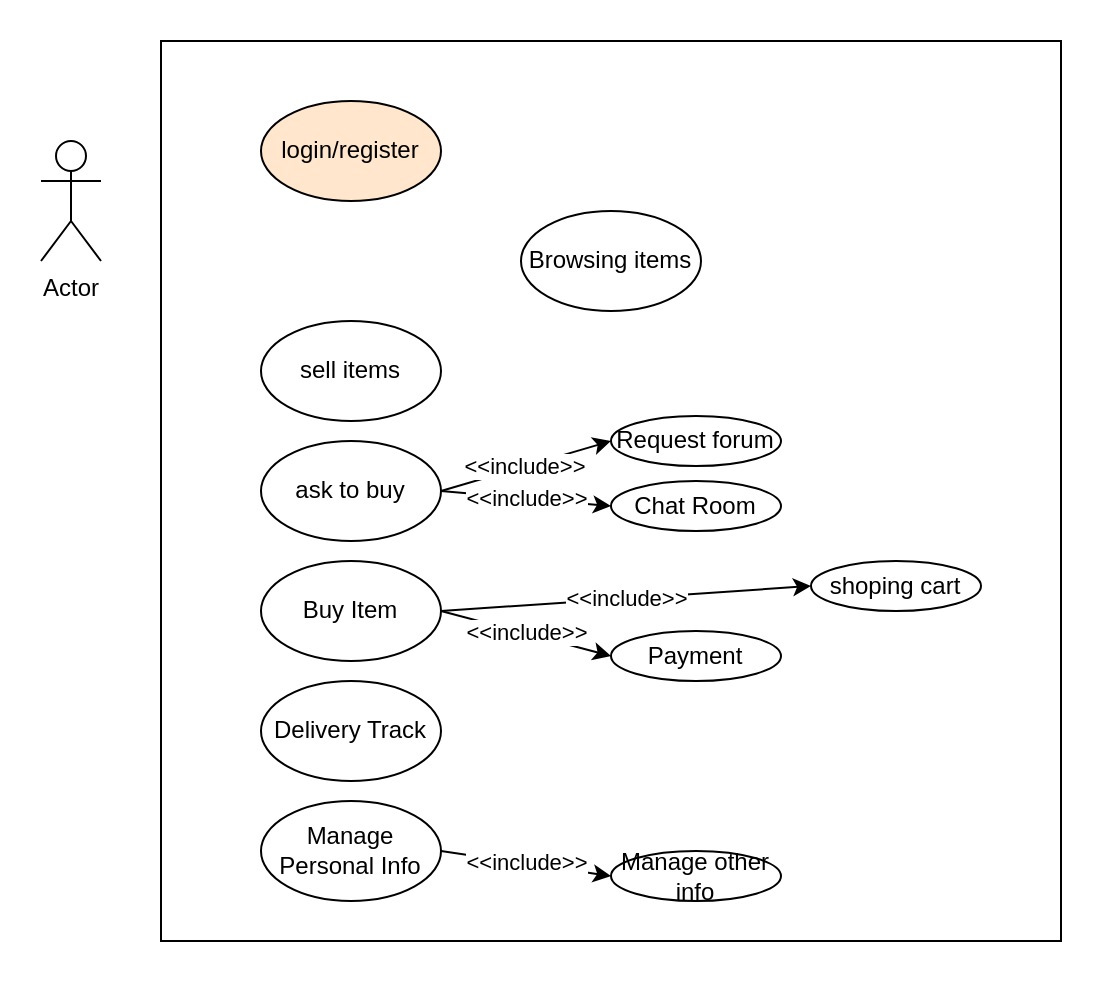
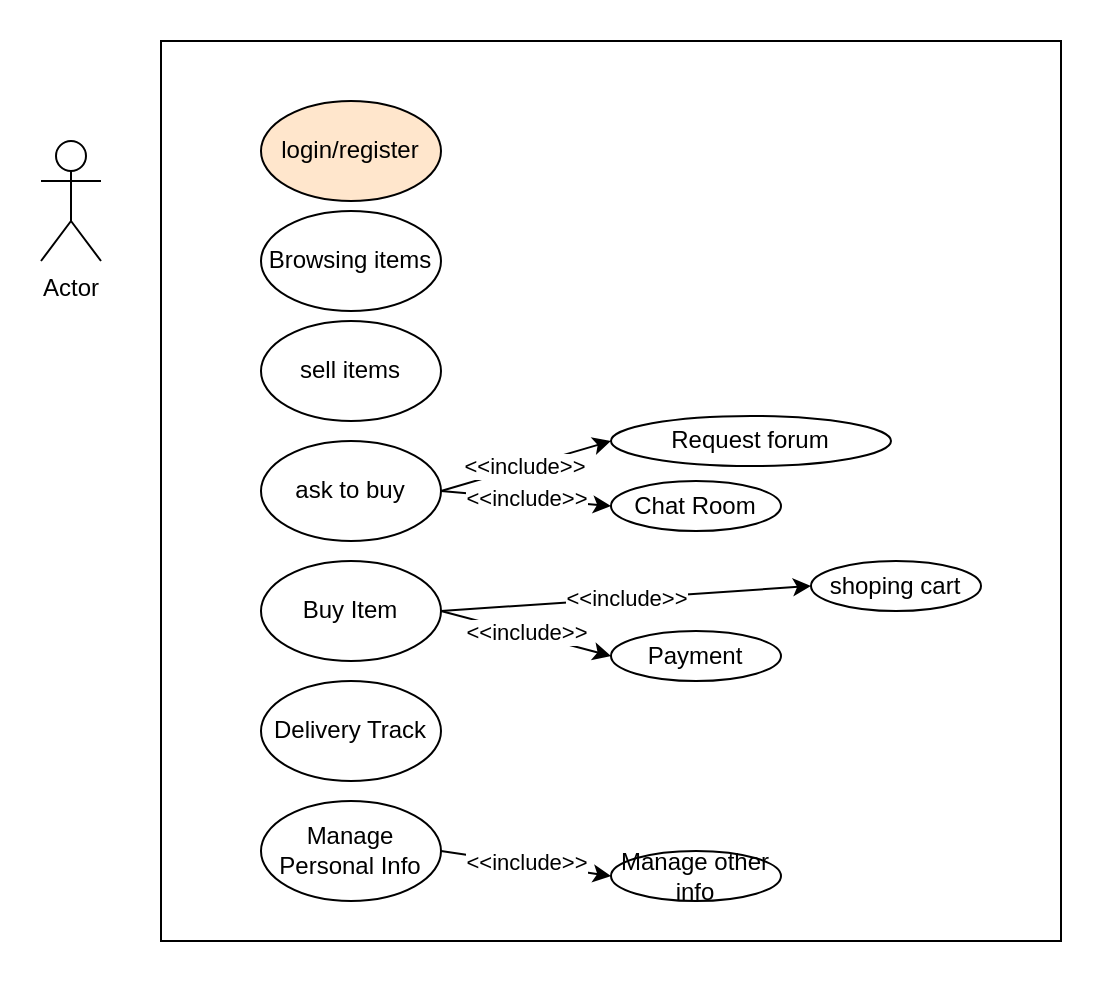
node "Browsing items": moved (611, 261) -> (351, 261)
node "Request forum": size 170x50 -> 280x50
